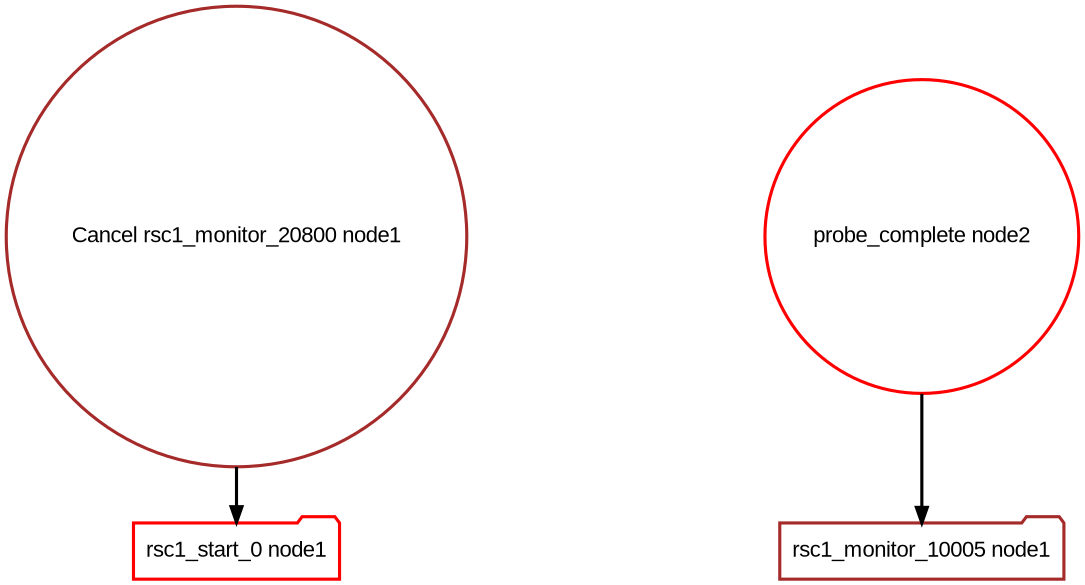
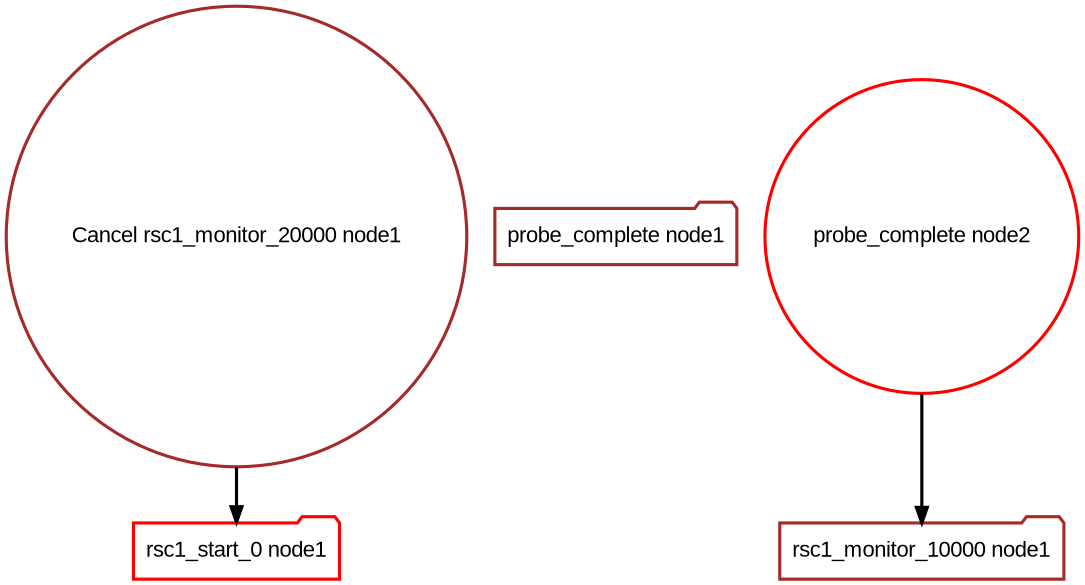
node "Cancel rsc1_monitor_20800 node1": label "Cancel rsc1_monitor_20800 node1" -> "Cancel rsc1_monitor_20000 node1"
node "probe_complete node1": added
node "rsc1_monitor_10005 node1": label "rsc1_monitor_10005 node1" -> "rsc1_monitor_10000 node1"
